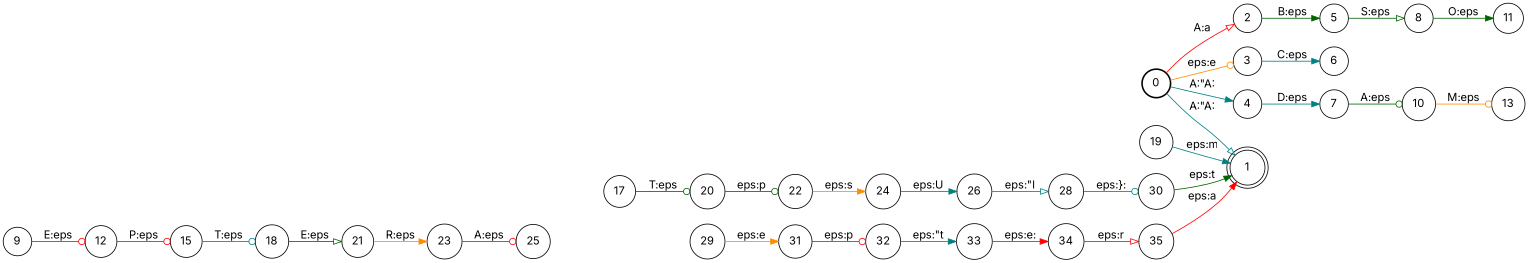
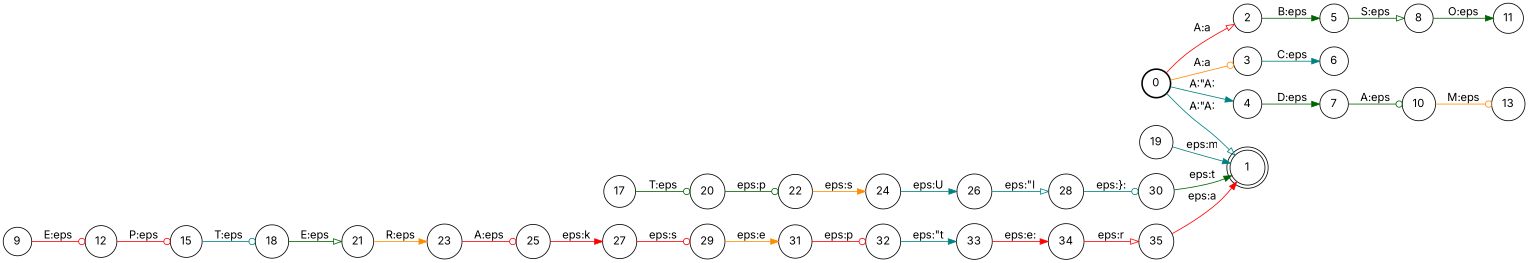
edge "0" -> "3": label "eps:e" -> "A:a"
edge "4" -> "7": color teal -> darkgreen
node "27": added
